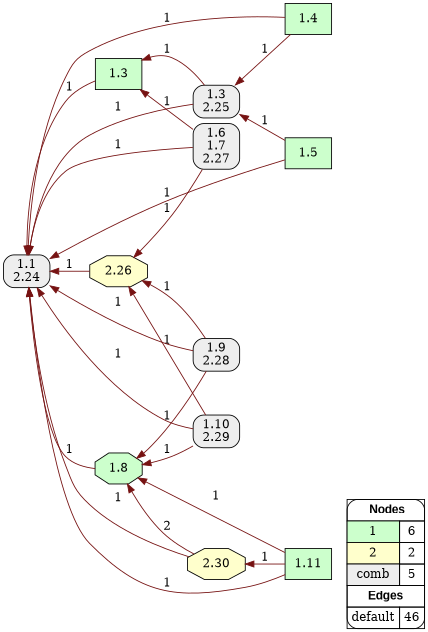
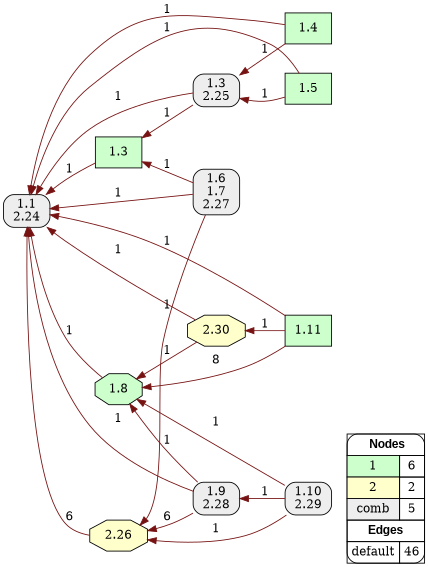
edge "2.26" -> "1.1 2.24": label "1" -> "6"
edge "1.9 2.28" -> "2.26": label "1" -> "6"
edge "1.10 2.29" -> "1.1 2.24": now "1.10 2.29" -> "1.9 2.28"
edge "1.11" -> "1.8": label "1" -> "8"
edge "2.30" -> "1.8": label "2" -> "1"
